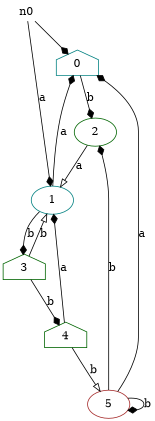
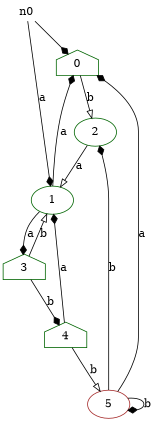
node "0": color teal -> darkgreen
edge "0" -> "2": arrowhead diamond -> onormal
node "1": color teal -> darkgreen
edge "1" -> "3": label "b" -> "a"
